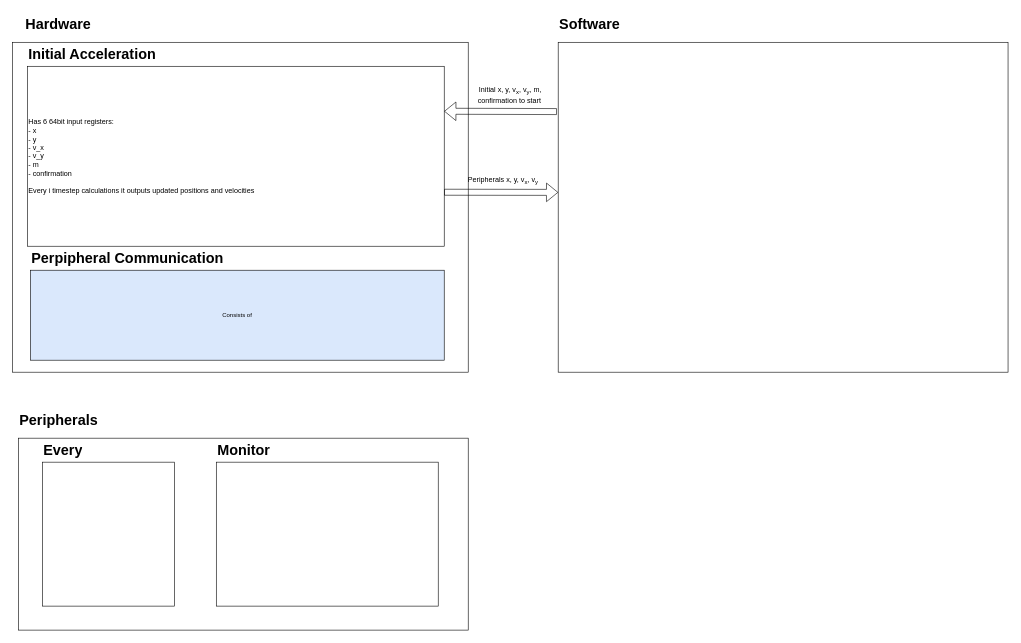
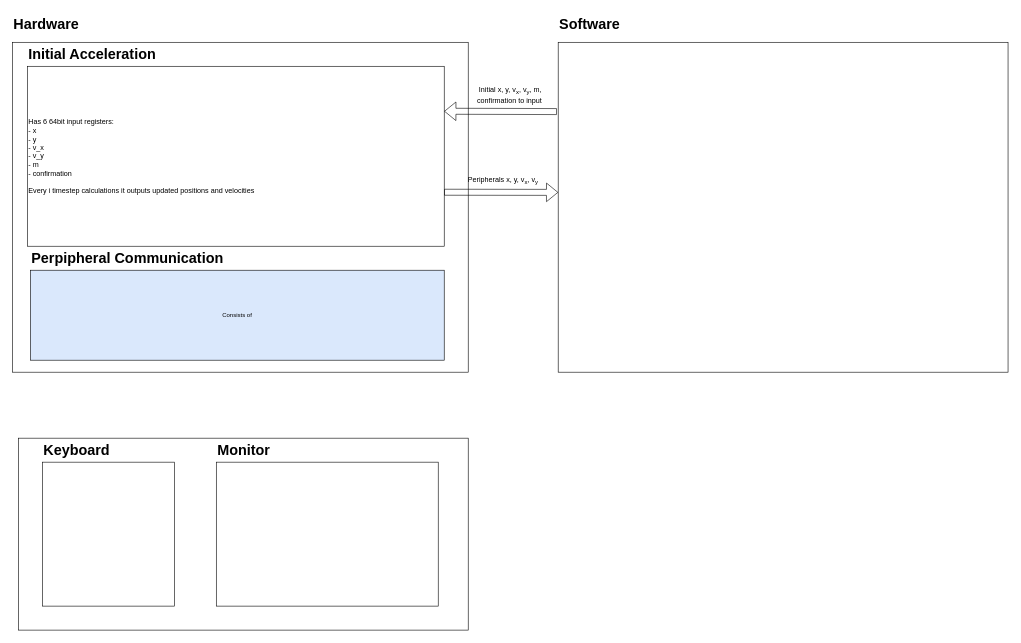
node "Hardware": moved (75, 21) -> (63, 21)
node "Initial x, y, vx, vy, m, confirmation to start": label "Initial x, y, vx, vy, m, confirmation to start" -> "Initial x, y, vx, vy, m, confirmation to input"
node "Peripherals": removed
node "Every": label "Every" -> "Keyboard"
